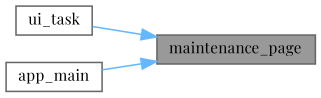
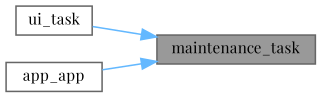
node "maintenance_page": label "maintenance_page" -> "maintenance_task"
node "app_main": label "app_main" -> "app_app"
